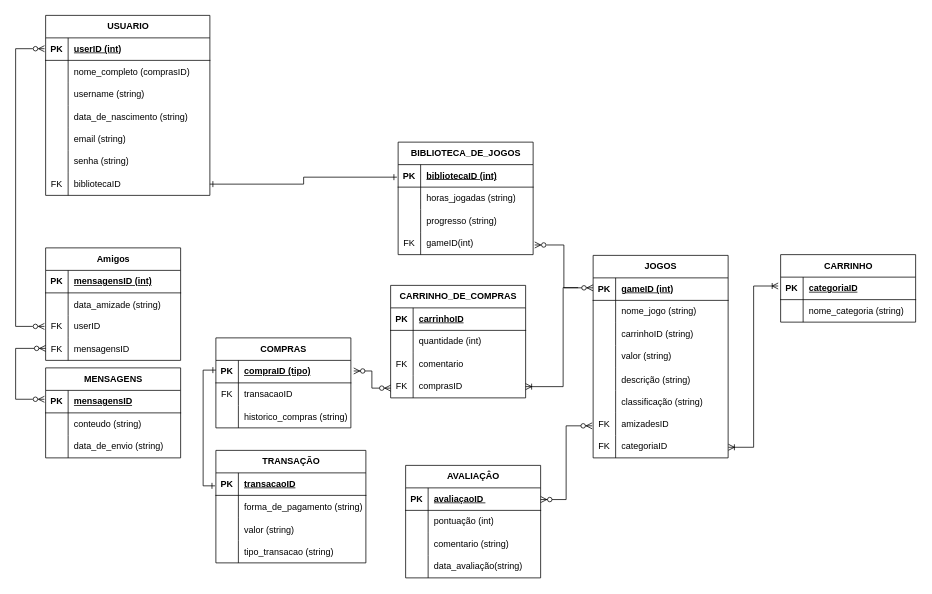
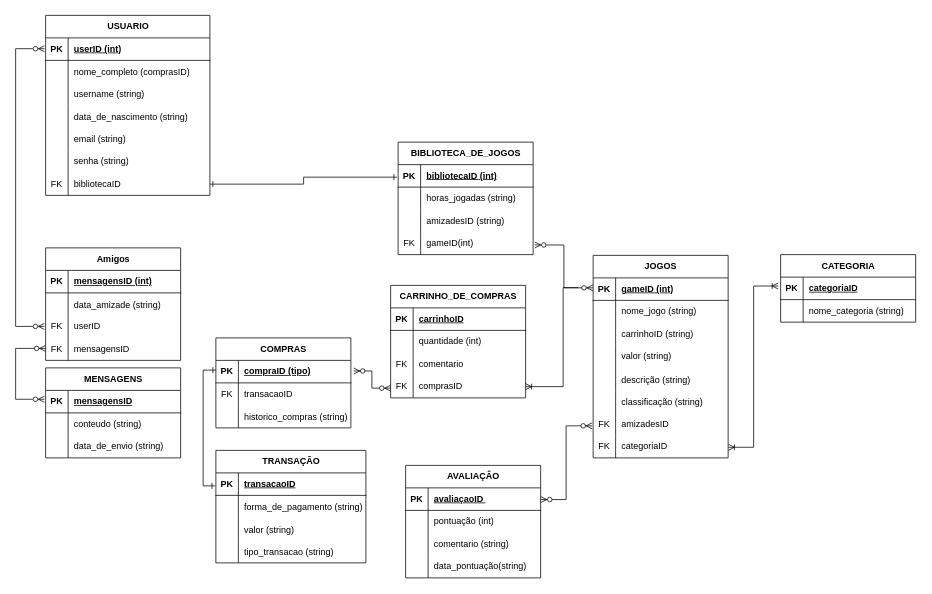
node "progresso (string)": label "progresso (string)" -> "amizadesID (string)"
node "CARRINHO": label "CARRINHO" -> "CATEGORIA"
node "data_avaliação(string)": label "data_avaliação(string)" -> "data_pontuação(string)"
